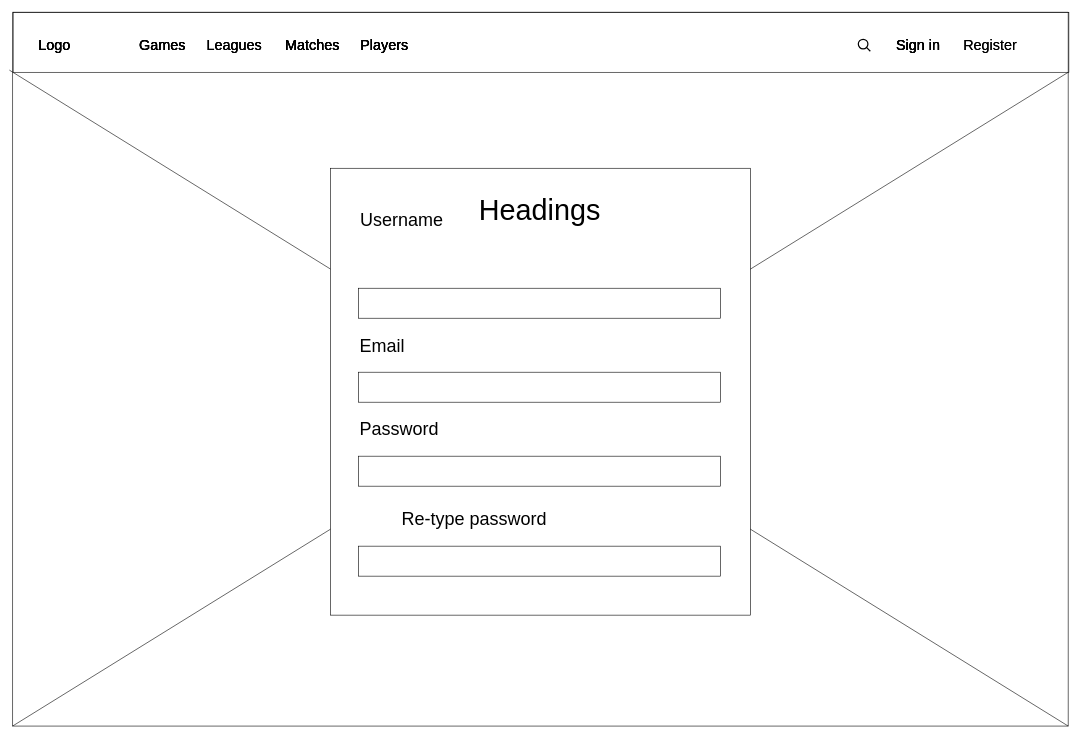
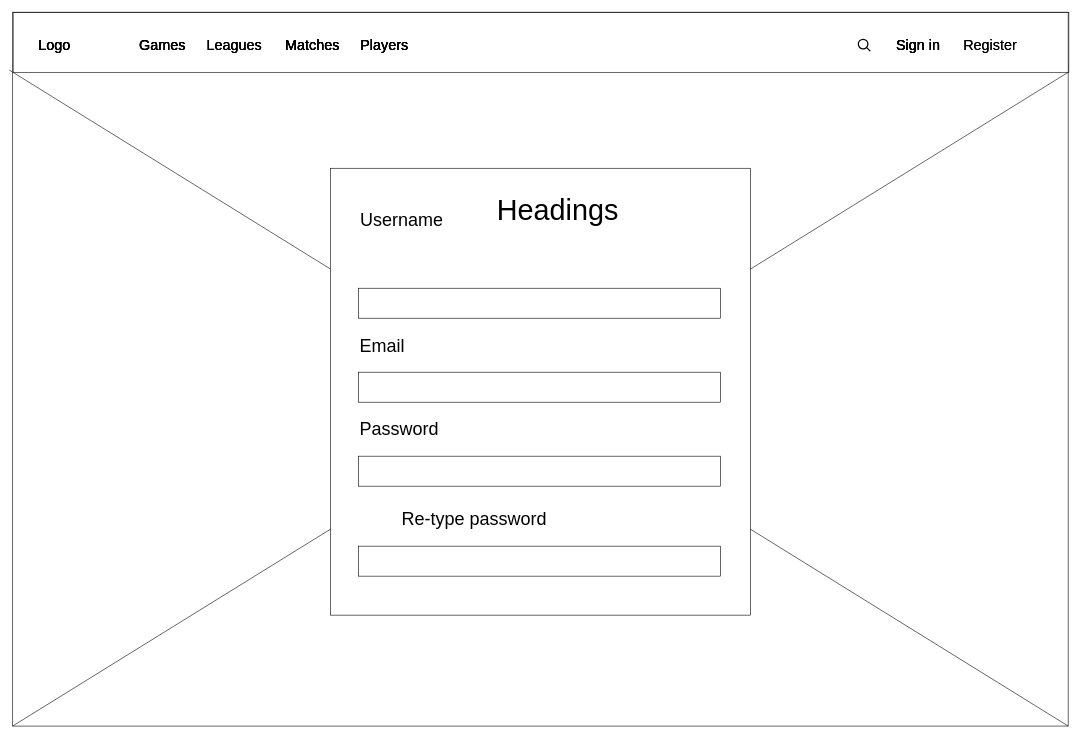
node "Headings": moved (539, 210) -> (557, 210)
